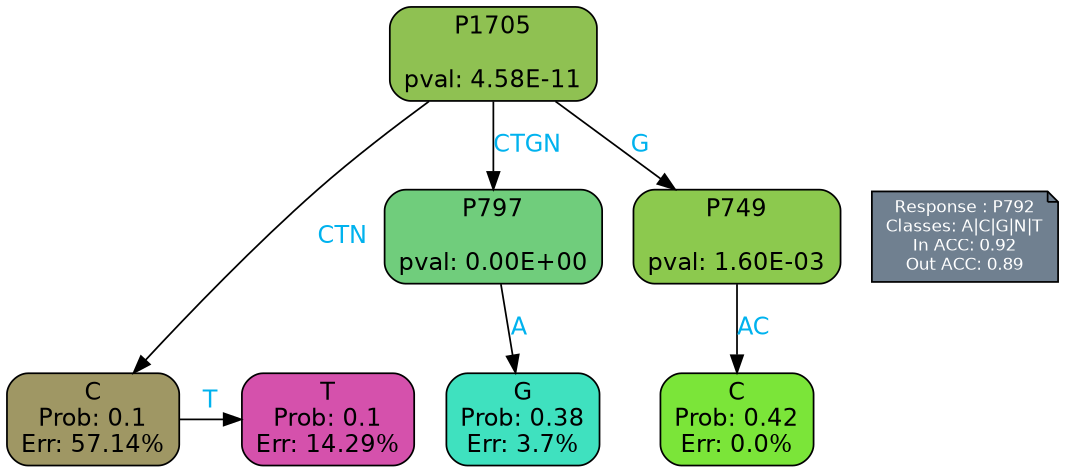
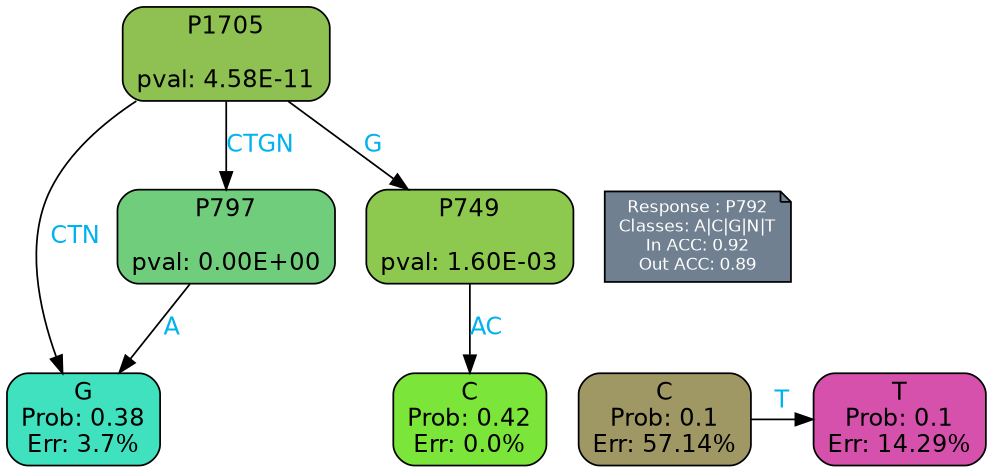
edge "P1705 pval: 4.58E-11" -> "C Prob: 0.1 Err: 57.14%": now "P1705 pval: 4.58E-11" -> "G Prob: 0.38 Err: 3.7%"
